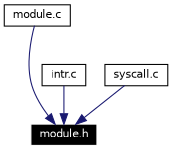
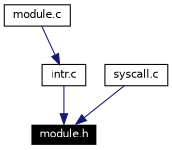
edge "module.c" -> "module.h": now "module.c" -> "intr.c"
